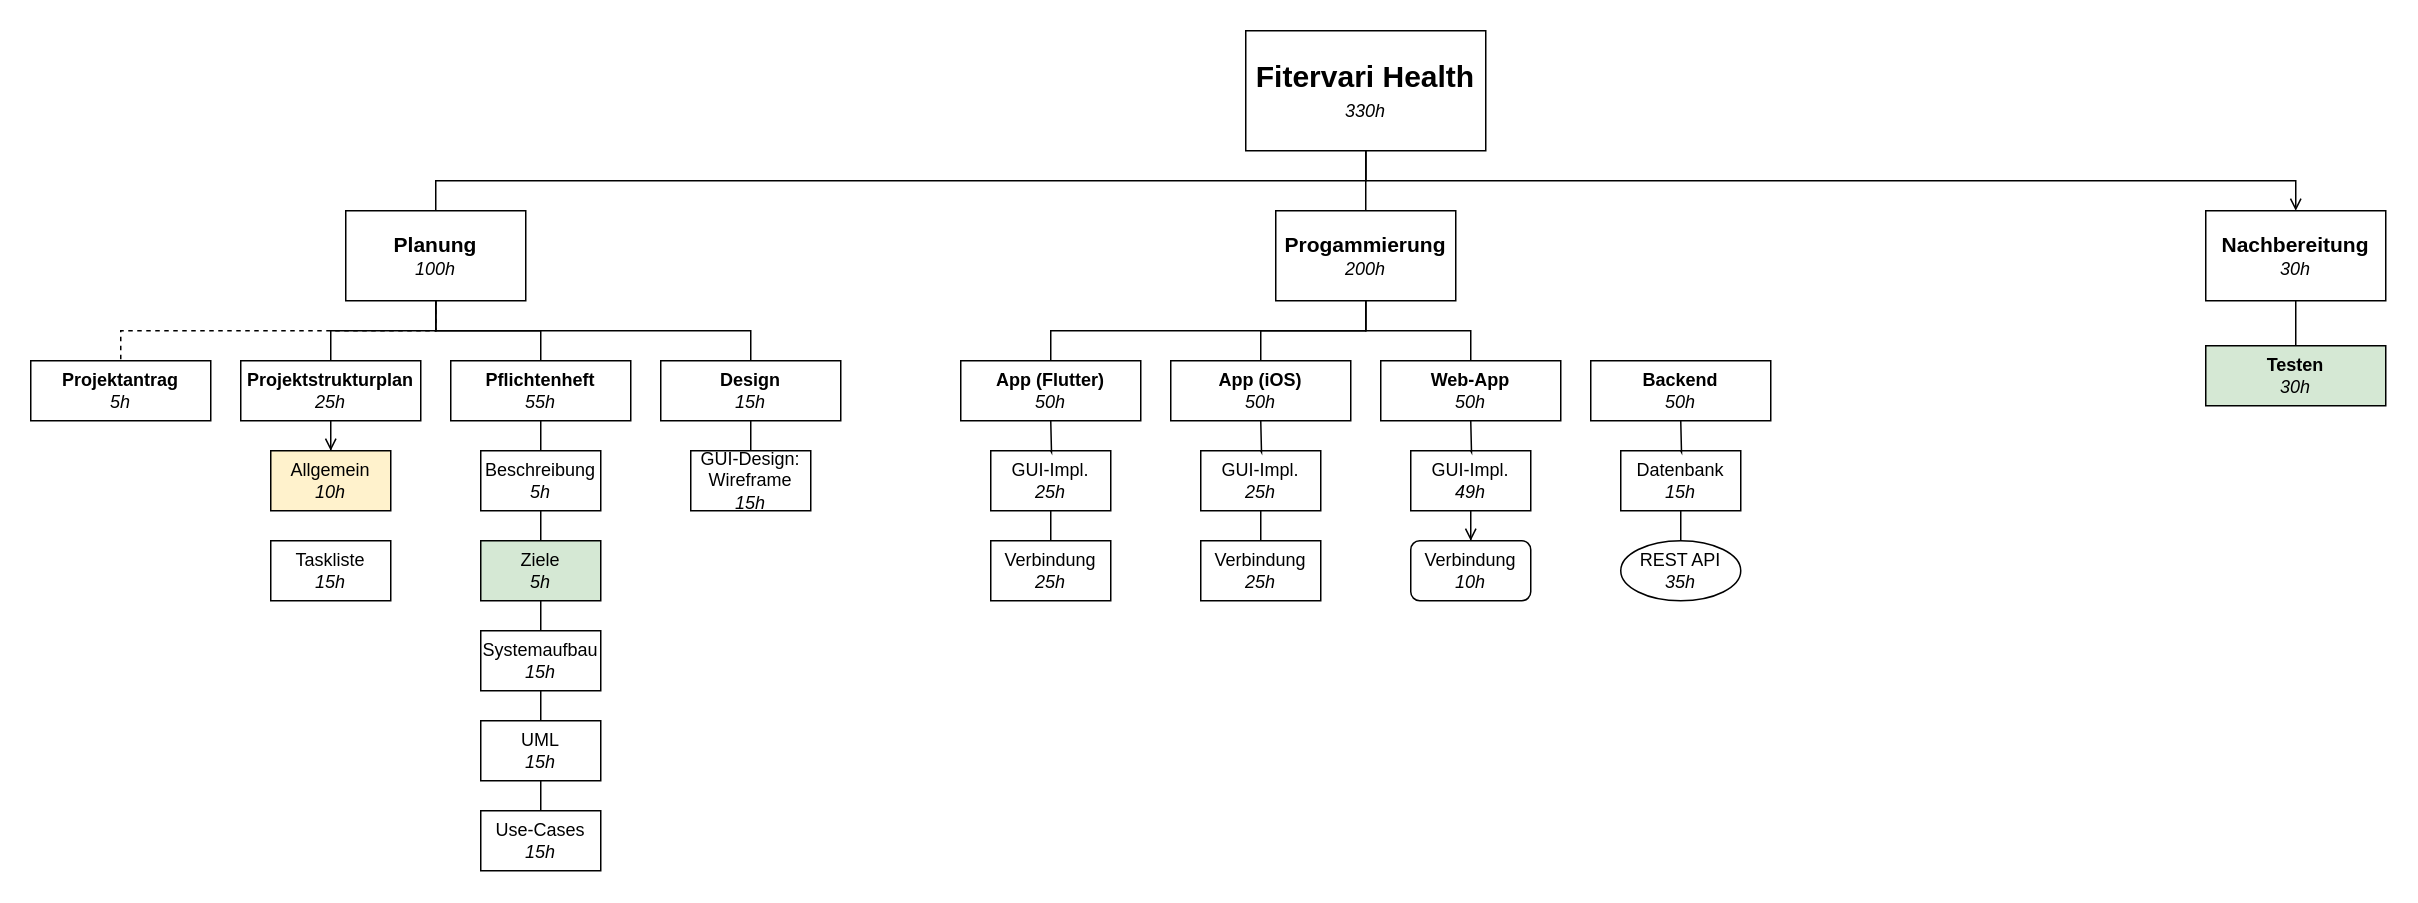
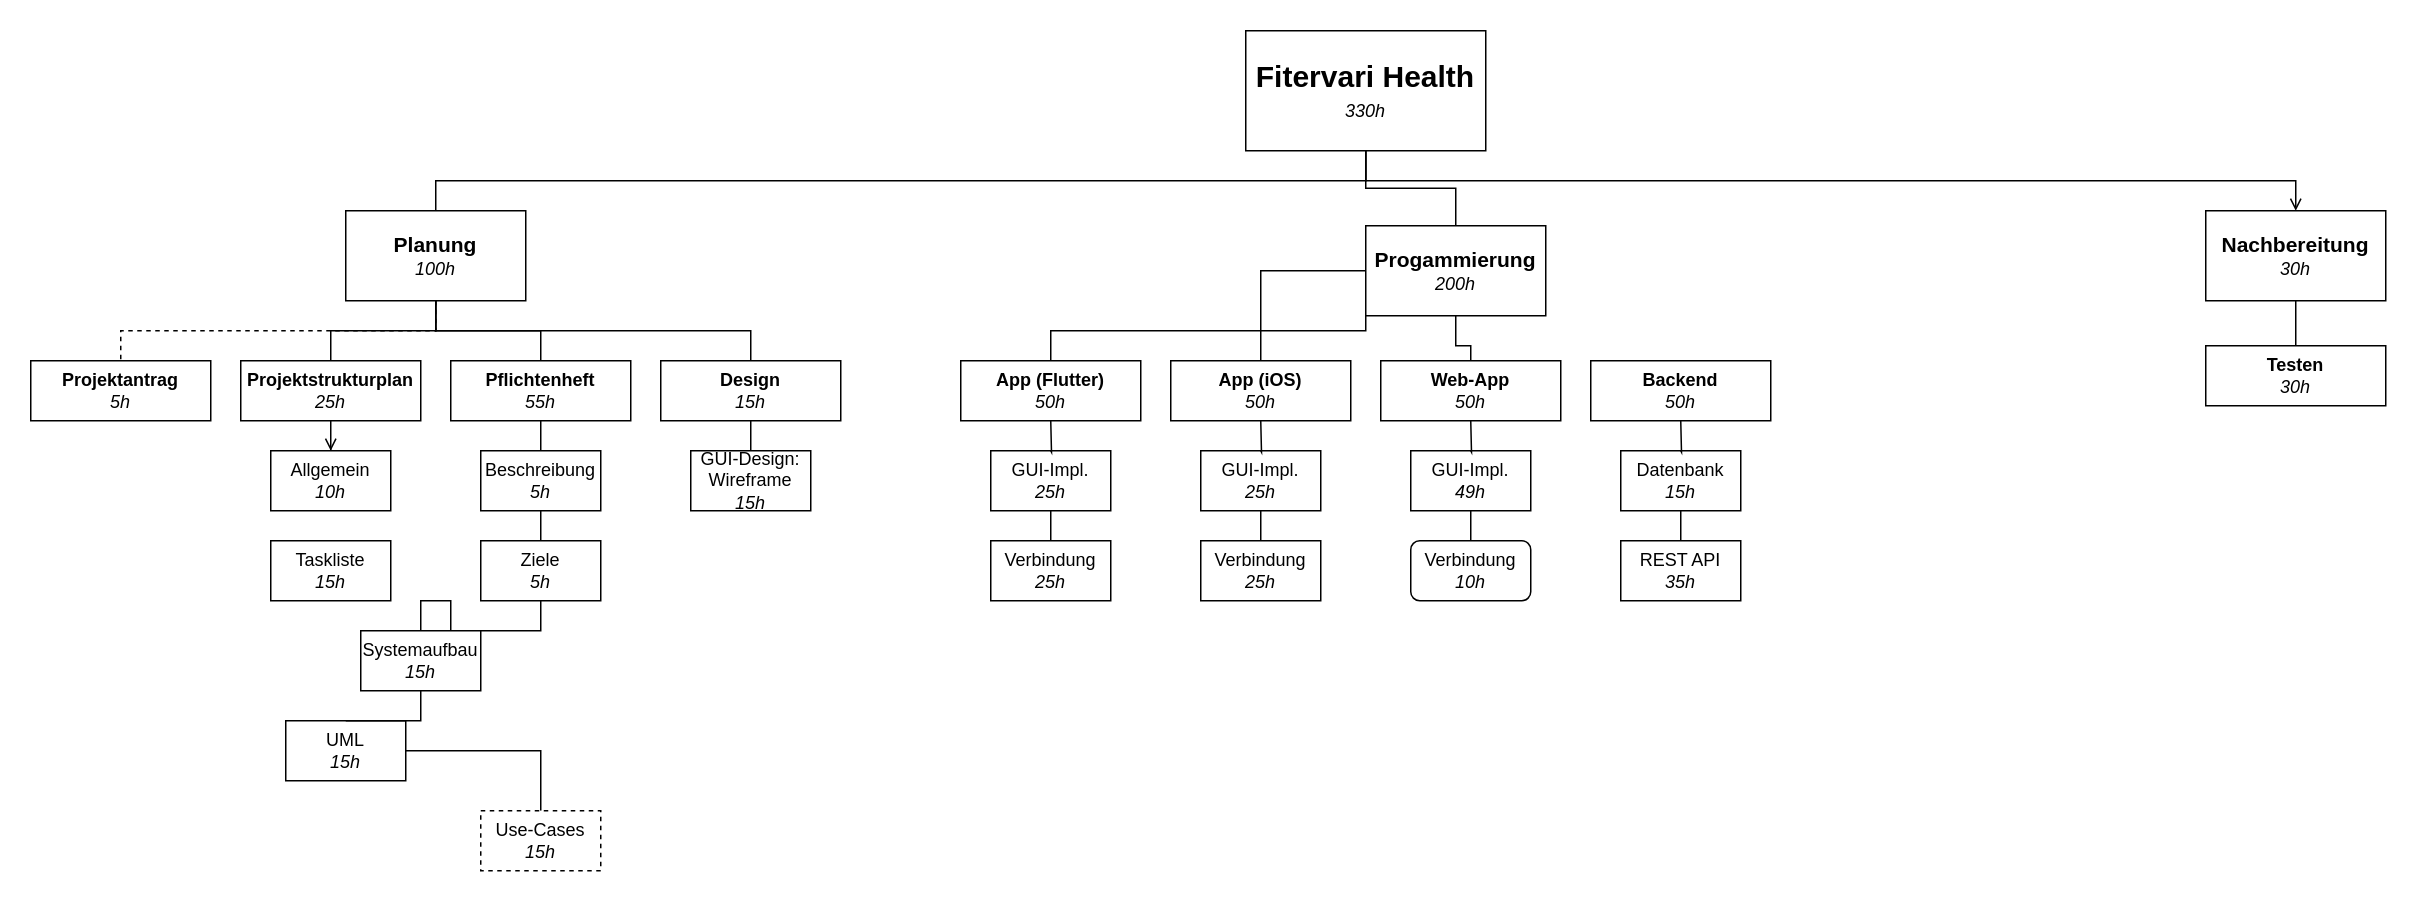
node "Progammierung 200h": moved (1366, 256) -> (1456, 271)
node "Testen 30h": fillcolor #d5e8d4 -> #ffffff
node "Allgemein 10h": fillcolor #fff2cc -> #ffffff
edge "GUI-Impl. 49h" -> "Verbindung 10h": arrowhead open -> none
node "Ziele 5h": fillcolor #d5e8d4 -> #ffffff
node "REST API 35h": shape ellipse -> rectangle
node "Systemaufbau 15h": moved (541, 661) -> (421, 661)
node "UML 15h": moved (541, 751) -> (346, 751)
node "Use-Cases 15h": style solid -> dashed
